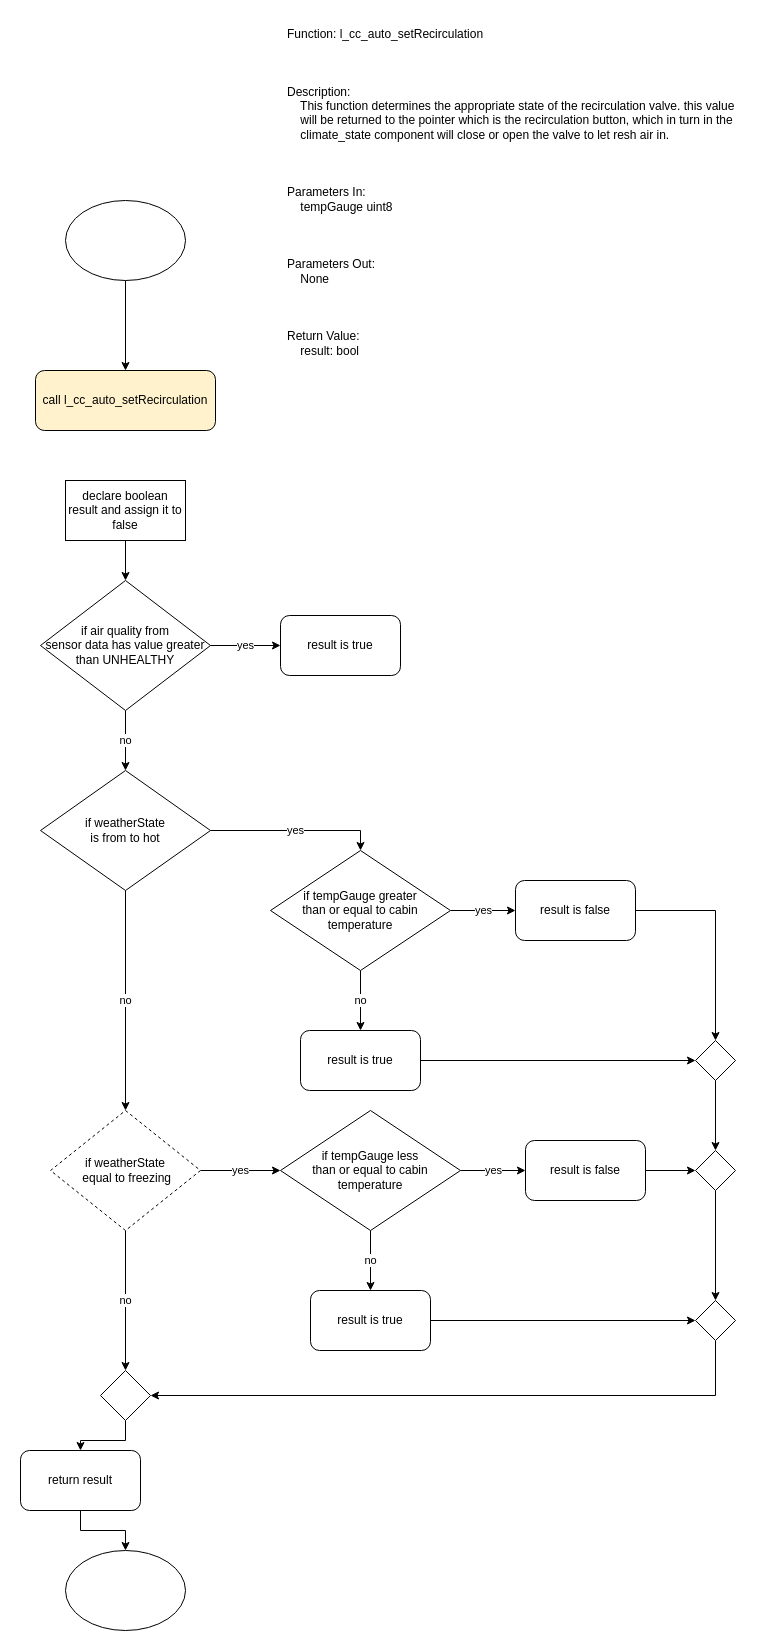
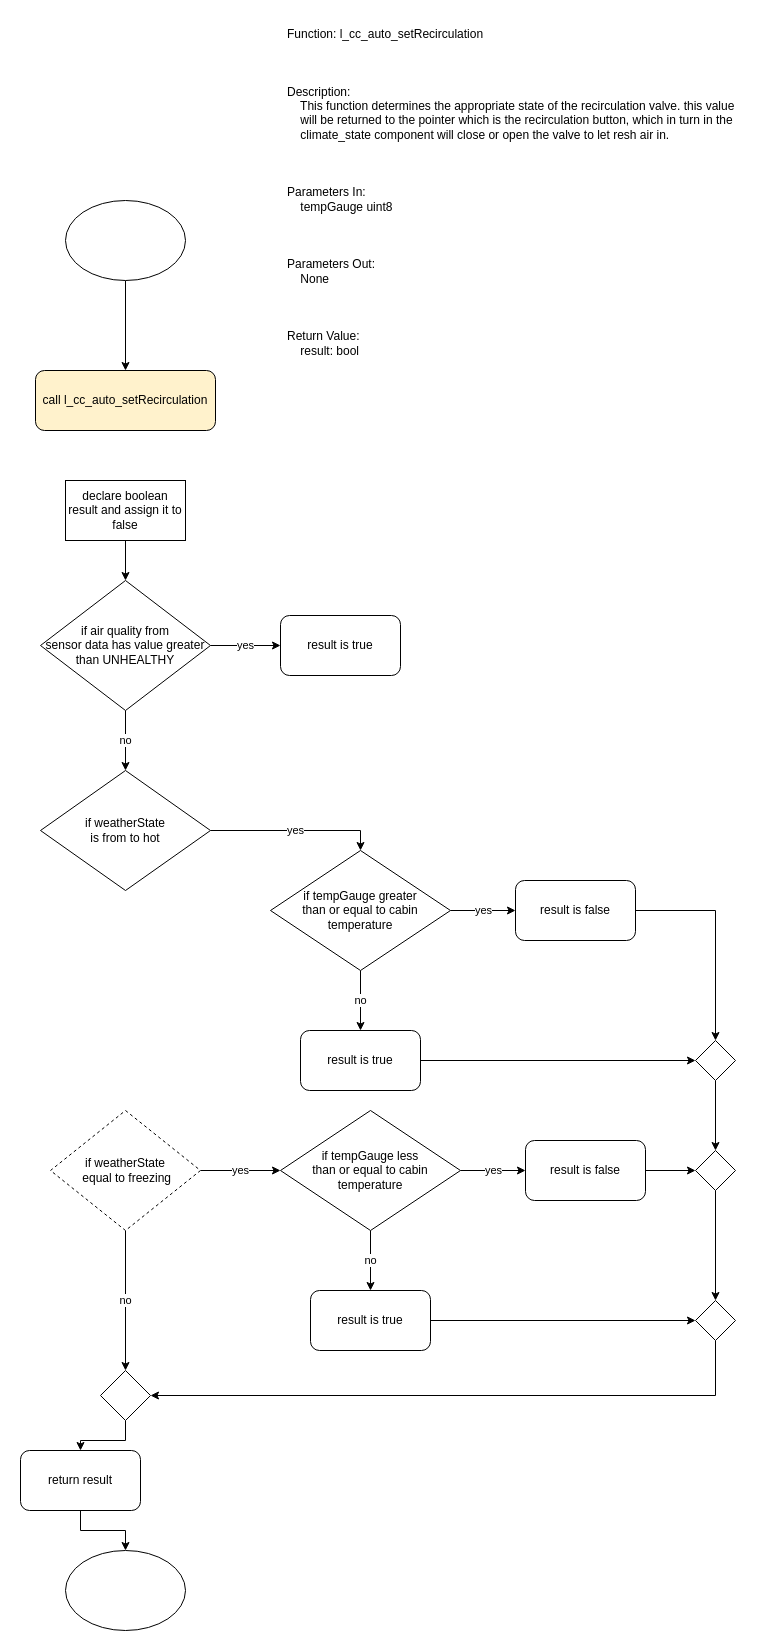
edge "if weatherState is from to hot" -> "if weatherState equal to freezing": removed, label "no"
